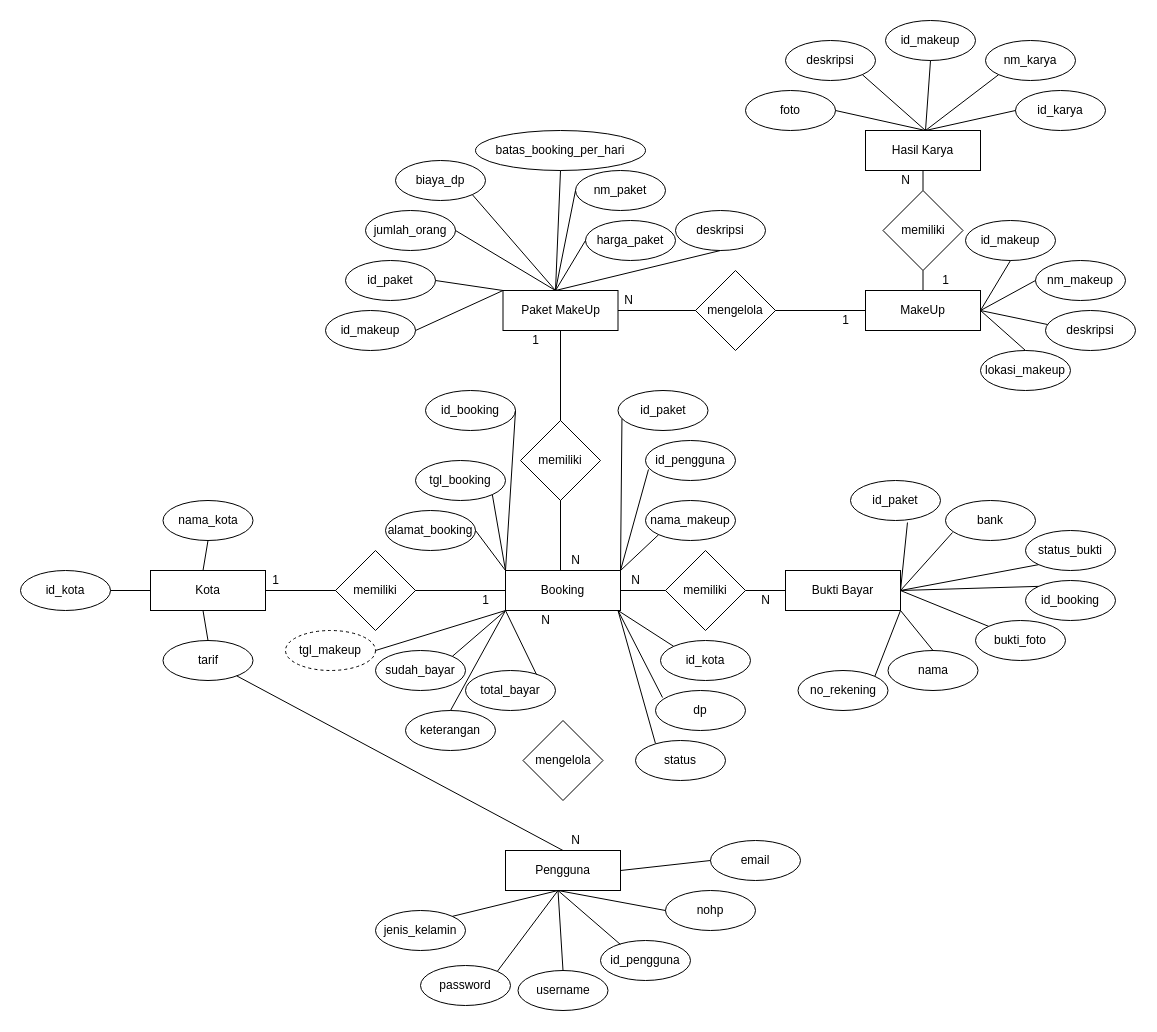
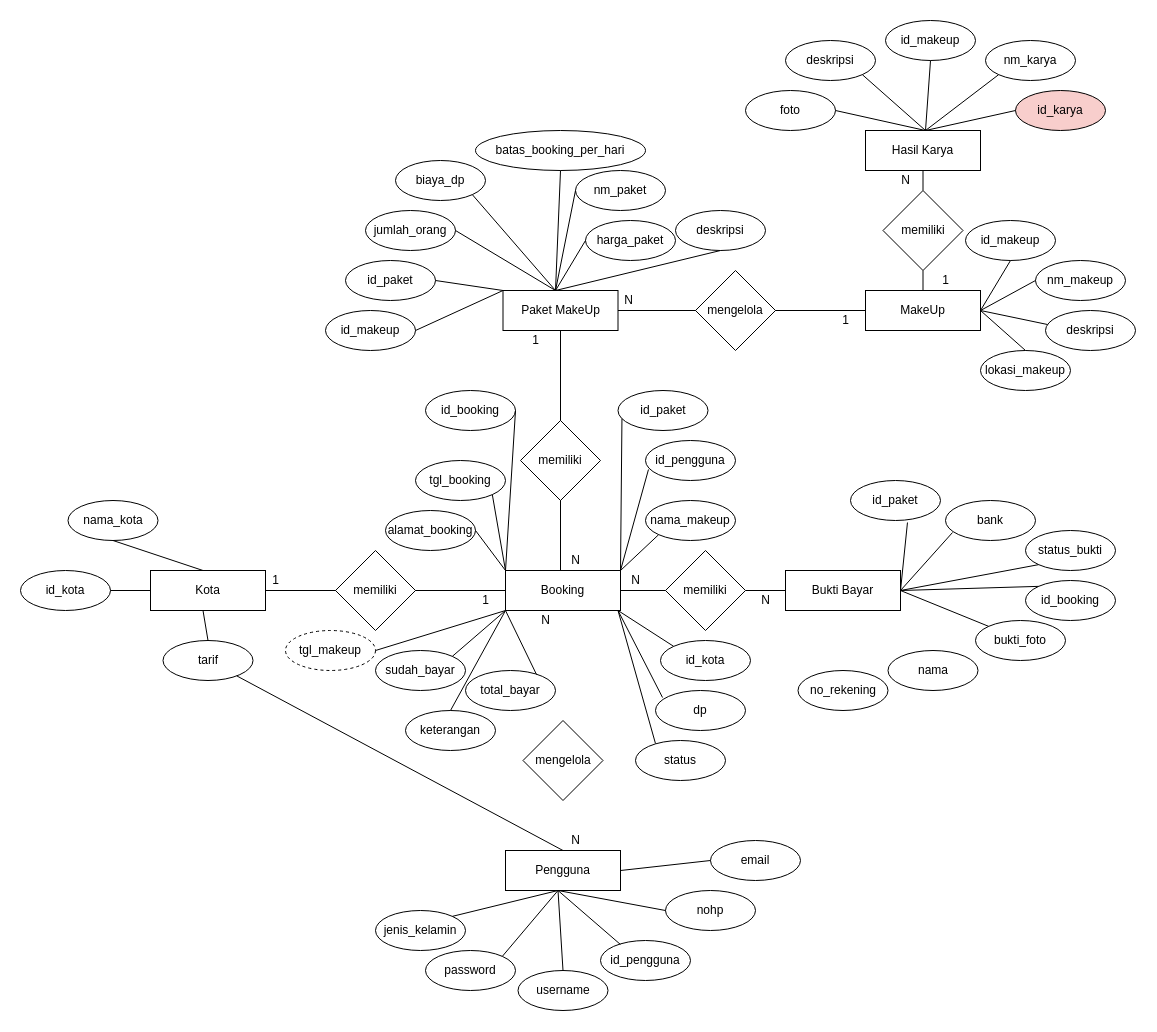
node "id_karya": fillcolor #ffffff -> #f8cecc
node "nama_kota": moved (208, 521) -> (113, 521)
edge "Bukti Bayar" -- "nama": removed
edge "Bukti Bayar" -- "no_rekening": removed
node "password": moved (466, 986) -> (471, 971)
